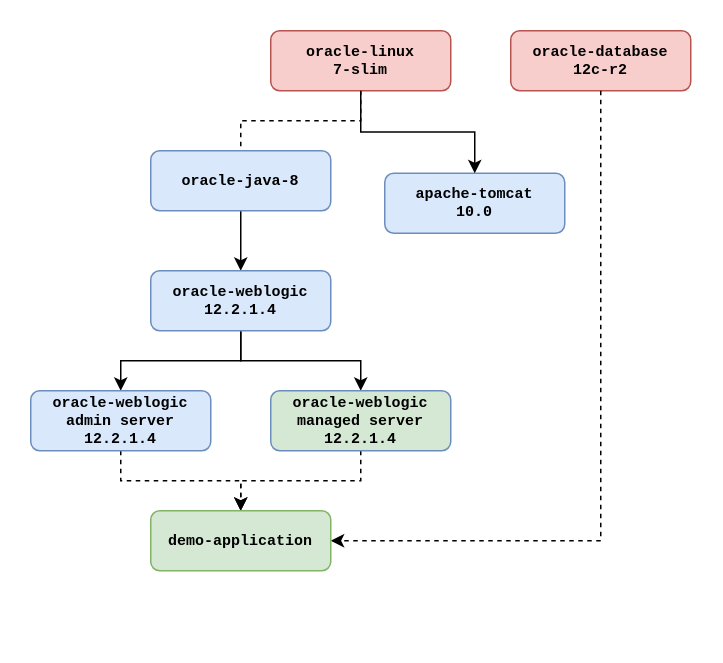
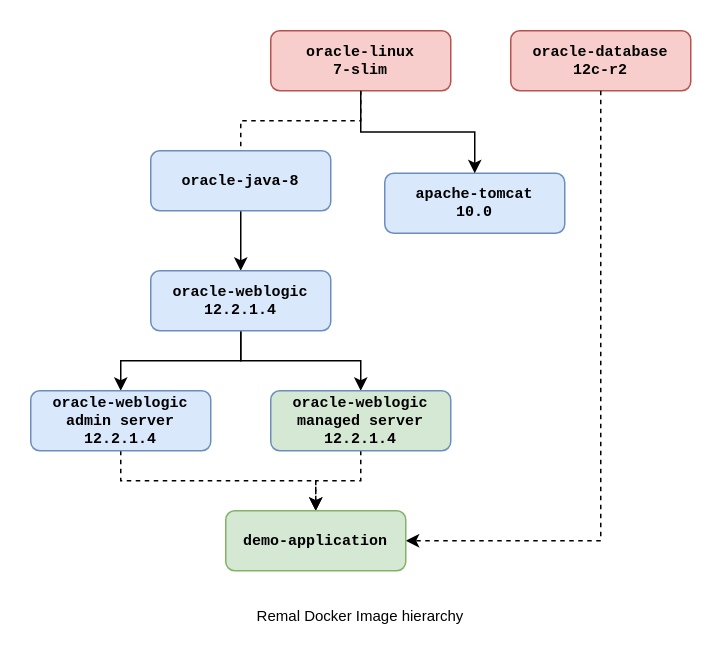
node "demo-application": moved (241, 541) -> (316, 541)
node "Remal Docker Image hierarchy": added
